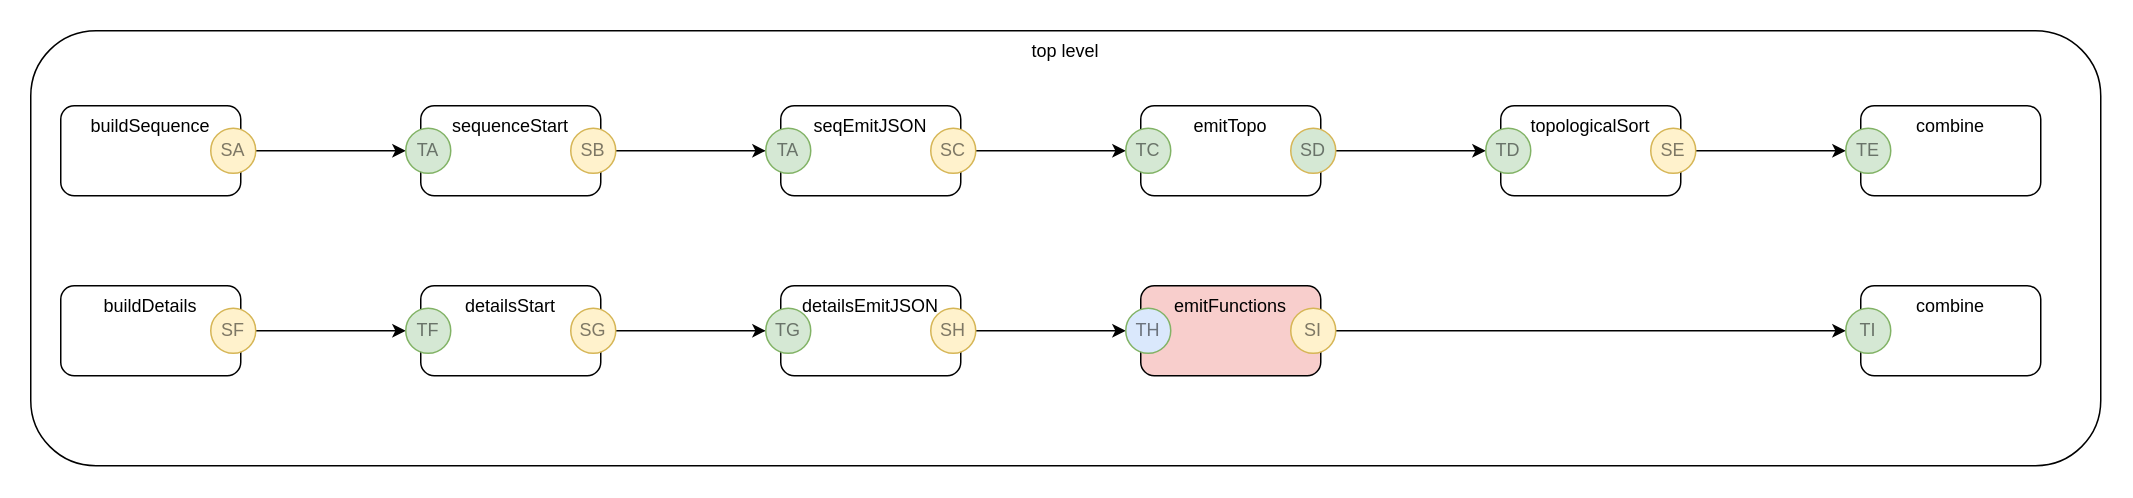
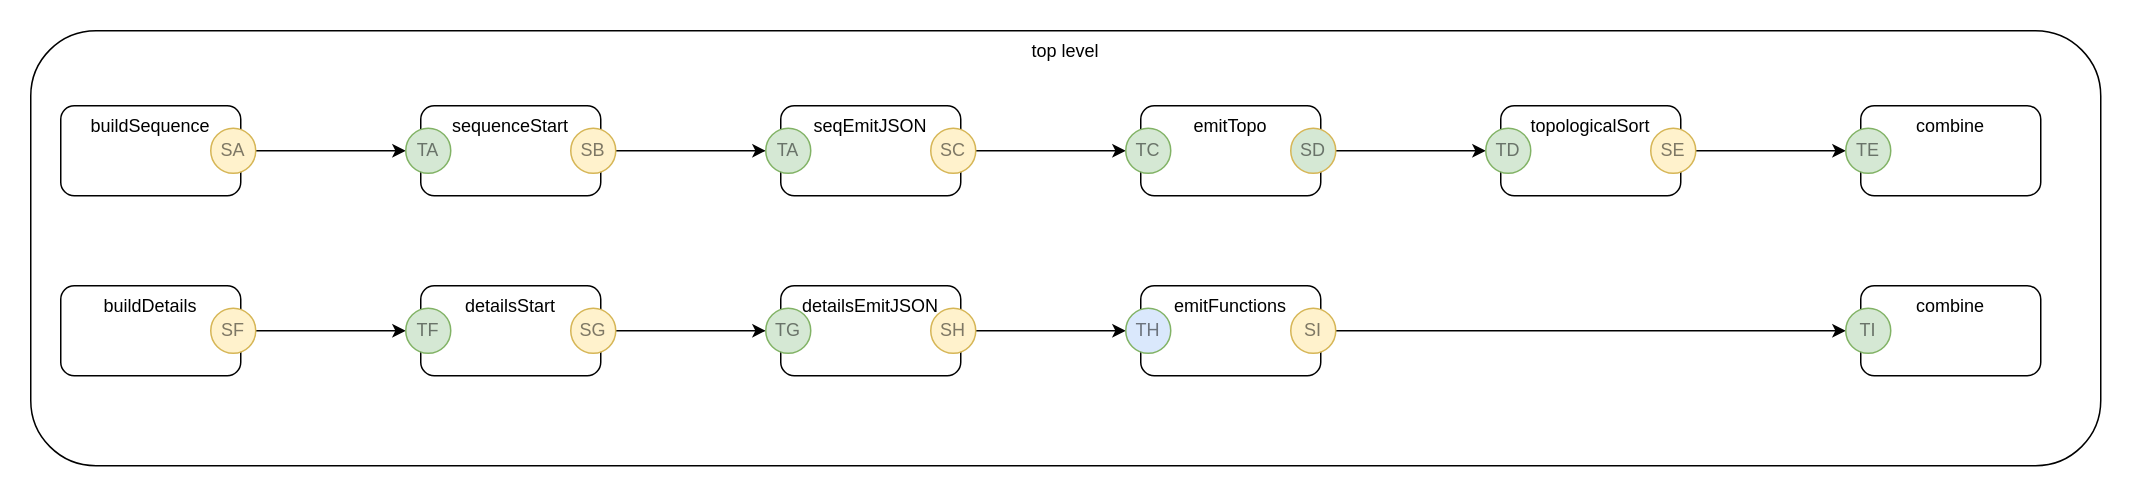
node "emitFunctions": fillcolor #f8cecc -> #ffffff
